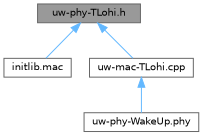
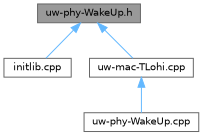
node "uw-phy-TLohi.h": label "uw-phy-TLohi.h" -> "uw-phy-WakeUp.h"
node "initlib.mac": label "initlib.mac" -> "initlib.cpp"
node "uw-phy-WakeUp.phy": label "uw-phy-WakeUp.phy" -> "uw-phy-WakeUp.cpp"
